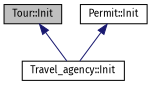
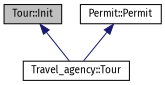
node "Permit::Init": label "Permit::Init" -> "Permit::Permit"
node "Travel_agency::Init": label "Travel_agency::Init" -> "Travel_agency::Tour"
